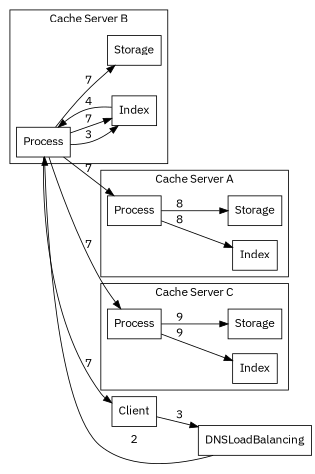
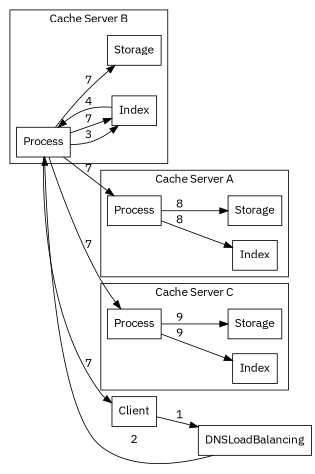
edge "Client" -> "DNSLoadBalancing": label "3" -> "1"
